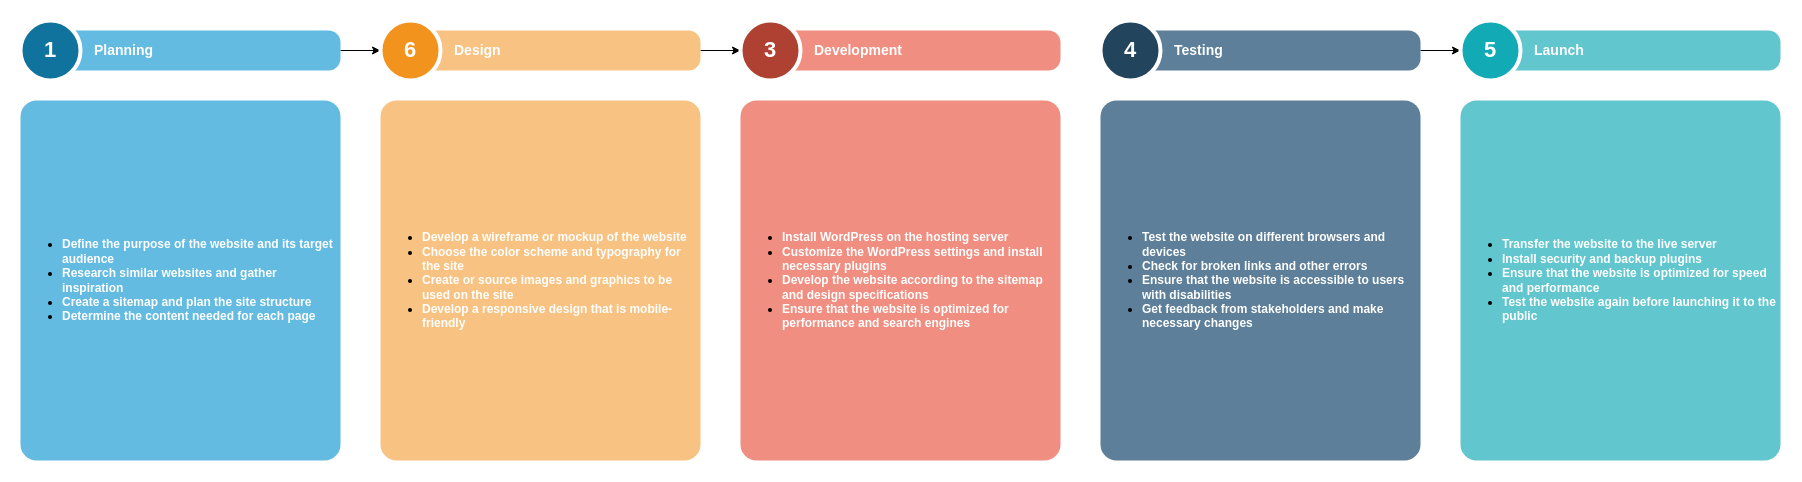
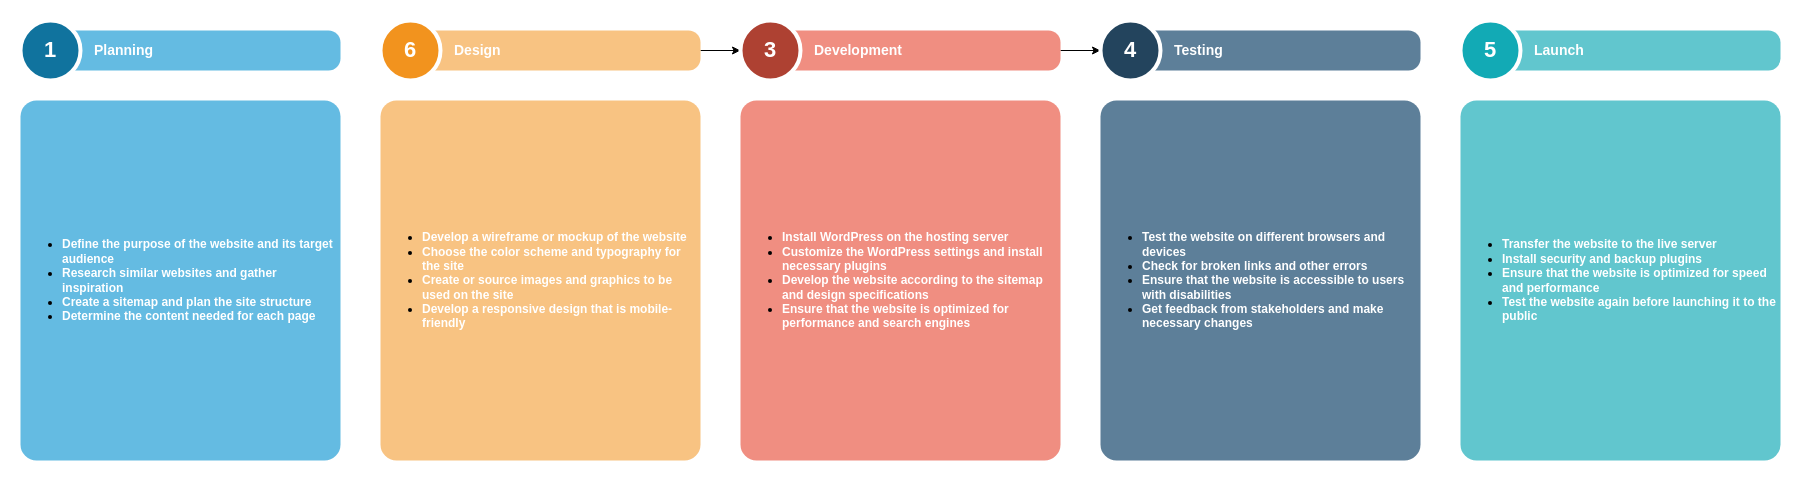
edge "Planning" -> "6": removed
edge "Development" -> "4": added
edge "Testing" -> "5": removed
